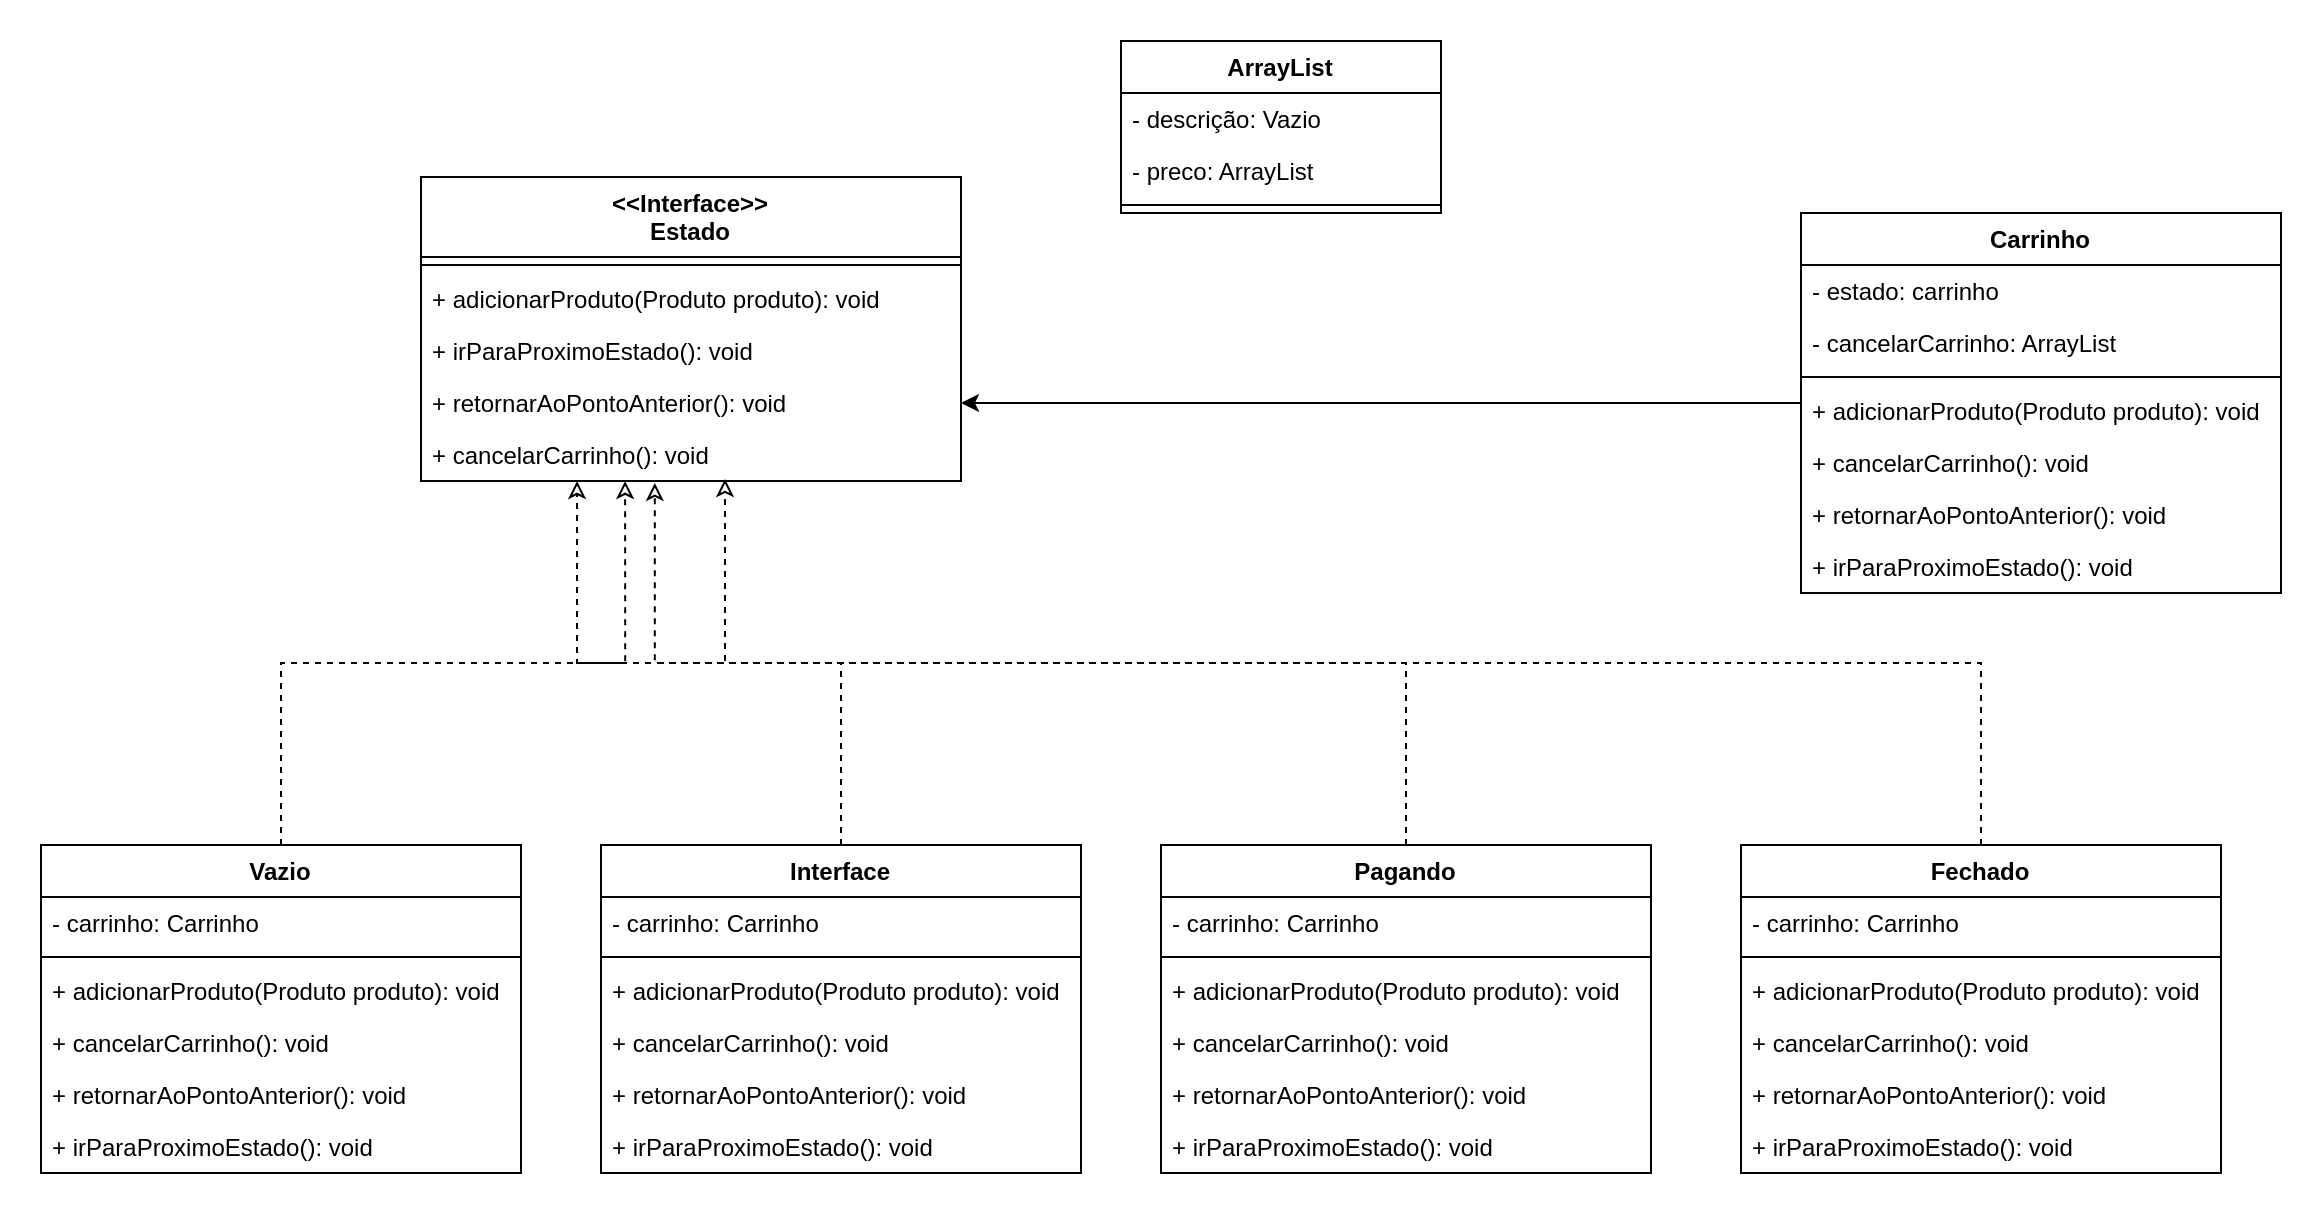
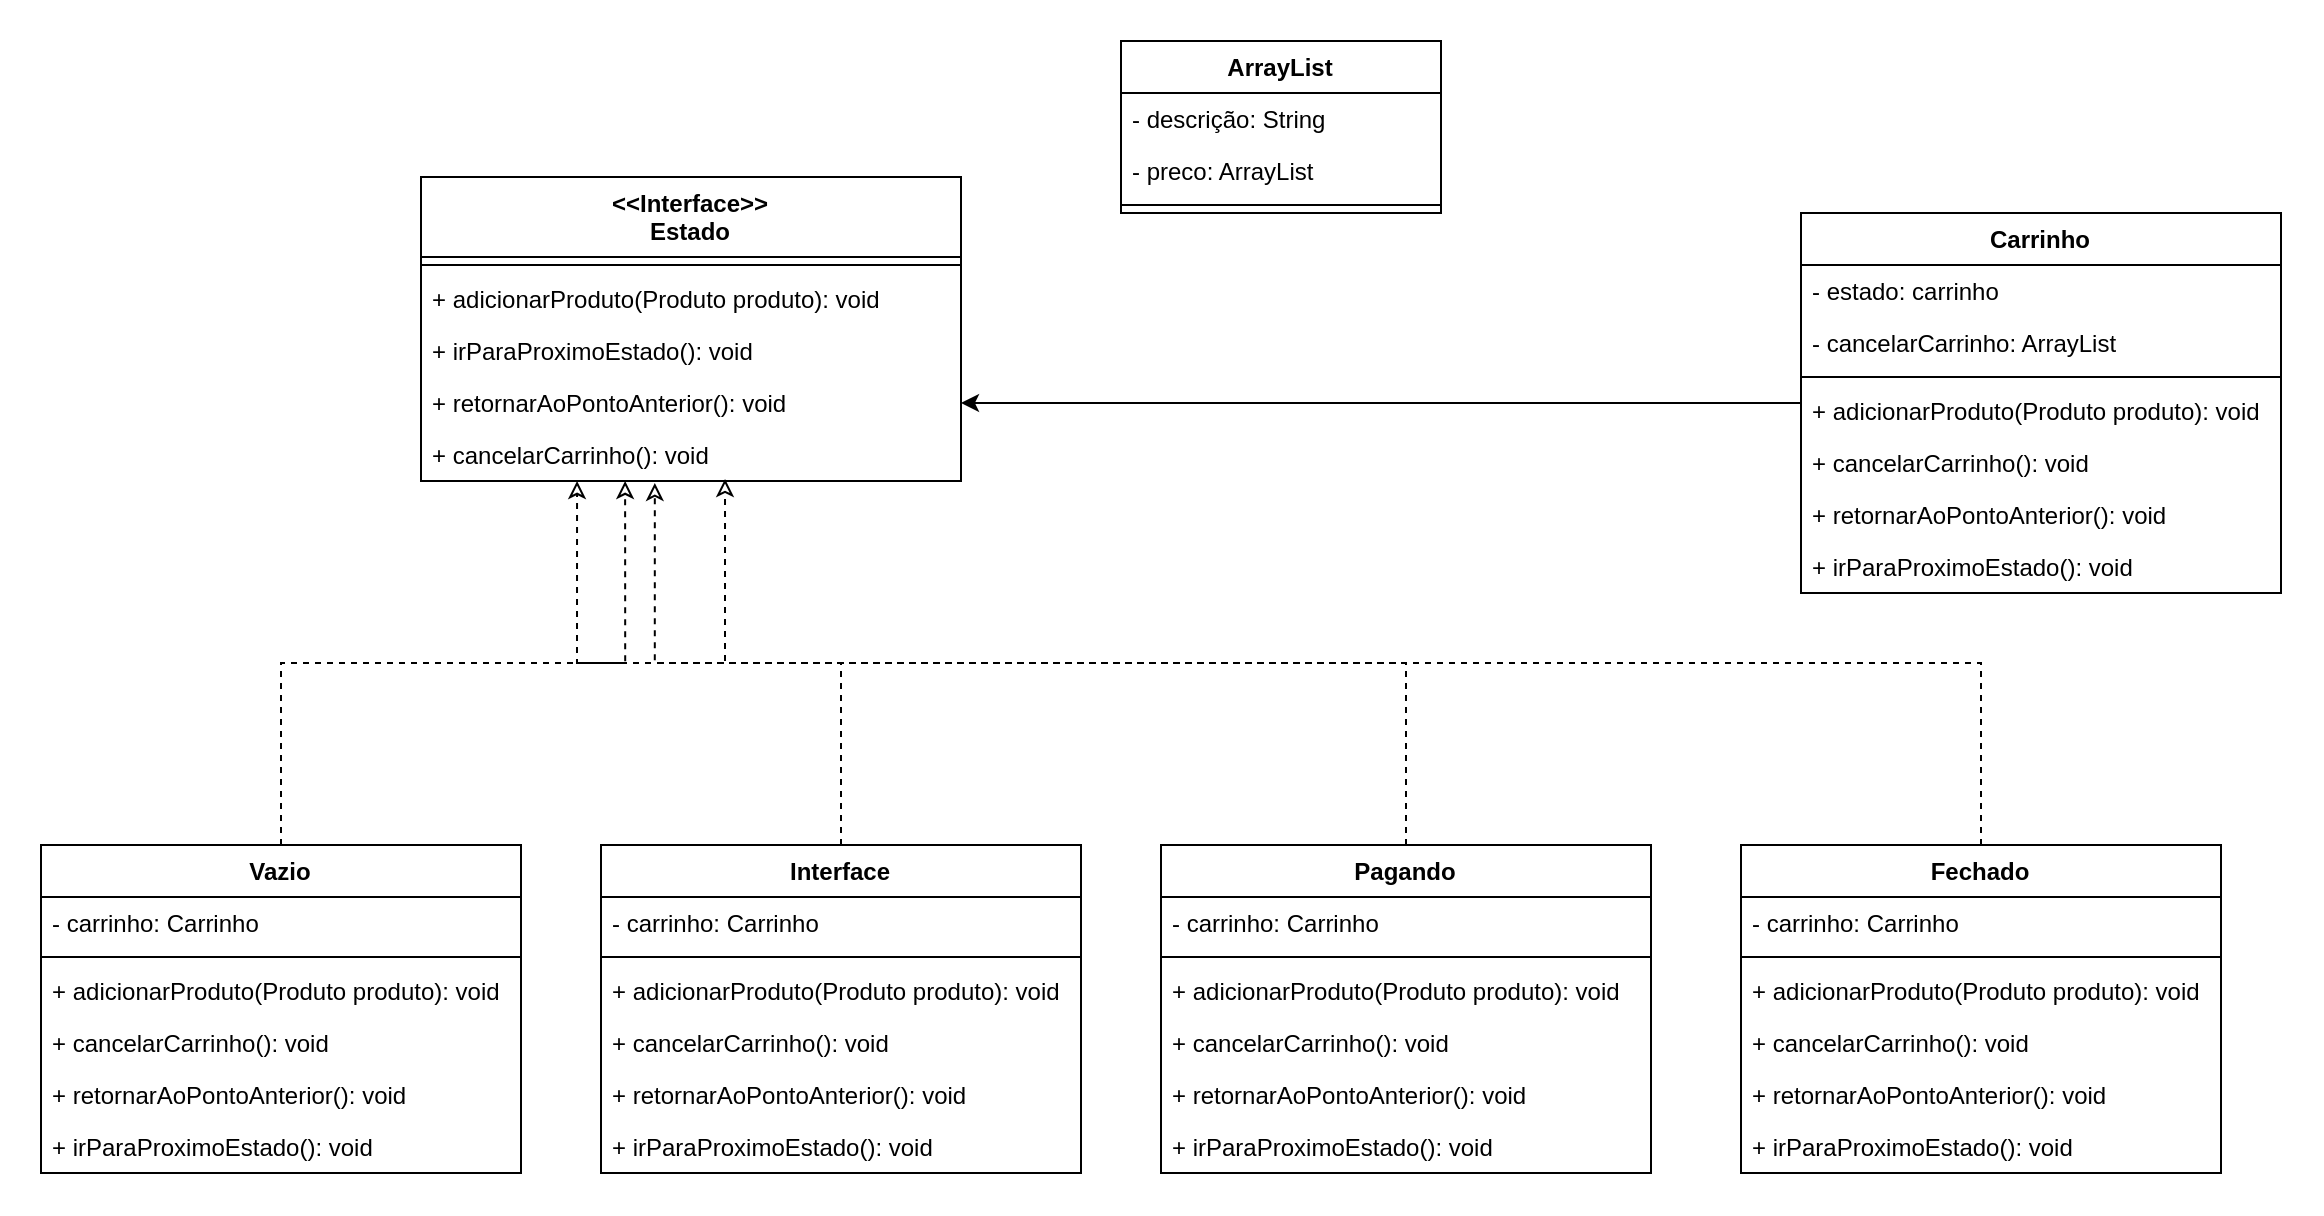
node "- descrição: Vazio": label "- descrição: Vazio" -> "- descrição: String"
